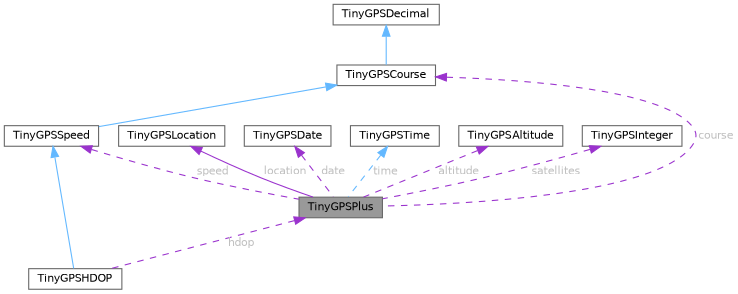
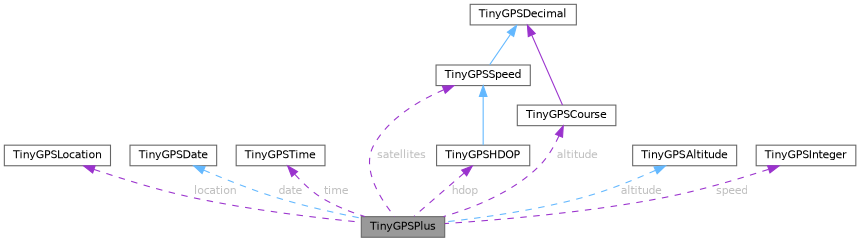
edge "TinyGPSCourse" -> "TinyGPSDecimal": color steelblue1 -> darkorchid3
edge "TinyGPSSpeed" -> "TinyGPSCourse": now "TinyGPSSpeed" -> "TinyGPSDecimal"
edge "TinyGPSPlus" -> "TinyGPSCourse": label " course" -> " altitude"
edge "TinyGPSPlus" -> "TinyGPSSpeed": label " speed" -> " satellites"
edge "TinyGPSPlus" -> "TinyGPSInteger": label " satellites" -> " speed"
edge "TinyGPSPlus" -> "TinyGPSAltitude": color darkorchid3 -> steelblue1
edge "TinyGPSPlus" -> "TinyGPSLocation": style solid -> dashed
edge "TinyGPSPlus" -> "TinyGPSDate": color darkorchid3 -> steelblue1
edge "TinyGPSPlus" -> "TinyGPSTime": color steelblue1 -> darkorchid3
edge "TinyGPSHDOP" -> "TinyGPSPlus": reversed
